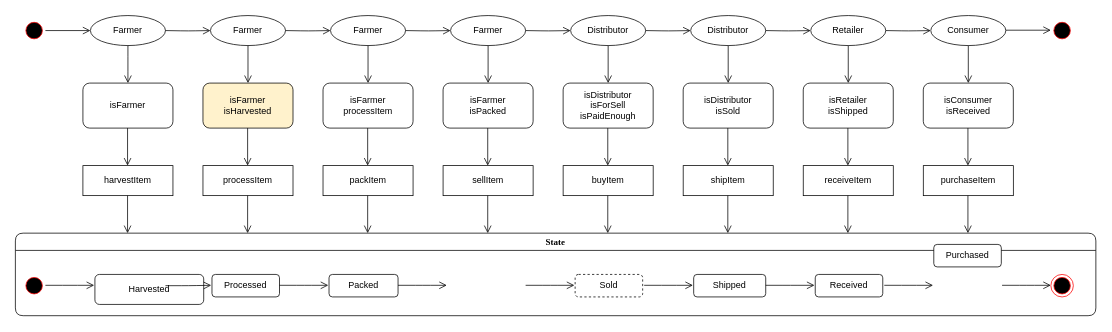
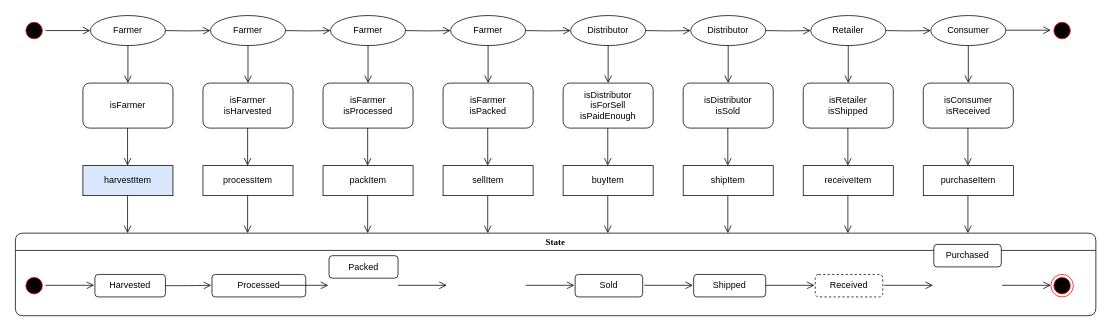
node "isFarmer isHarvested": fillcolor #fff2cc -> #ffffff
node "isFarmer processItem": label "isFarmer processItem" -> "isFarmer isProcessed"
node "harvestItem": fillcolor #ffffff -> #dae8fc
node "Processed": size 68x23 -> 94x23
node "Packed": moved (363, 285) -> (363, 267)
node "Sold": style dashed -> solid
node "Received": style solid -> dashed
node "Harvested": size 109x30 -> 71x23
